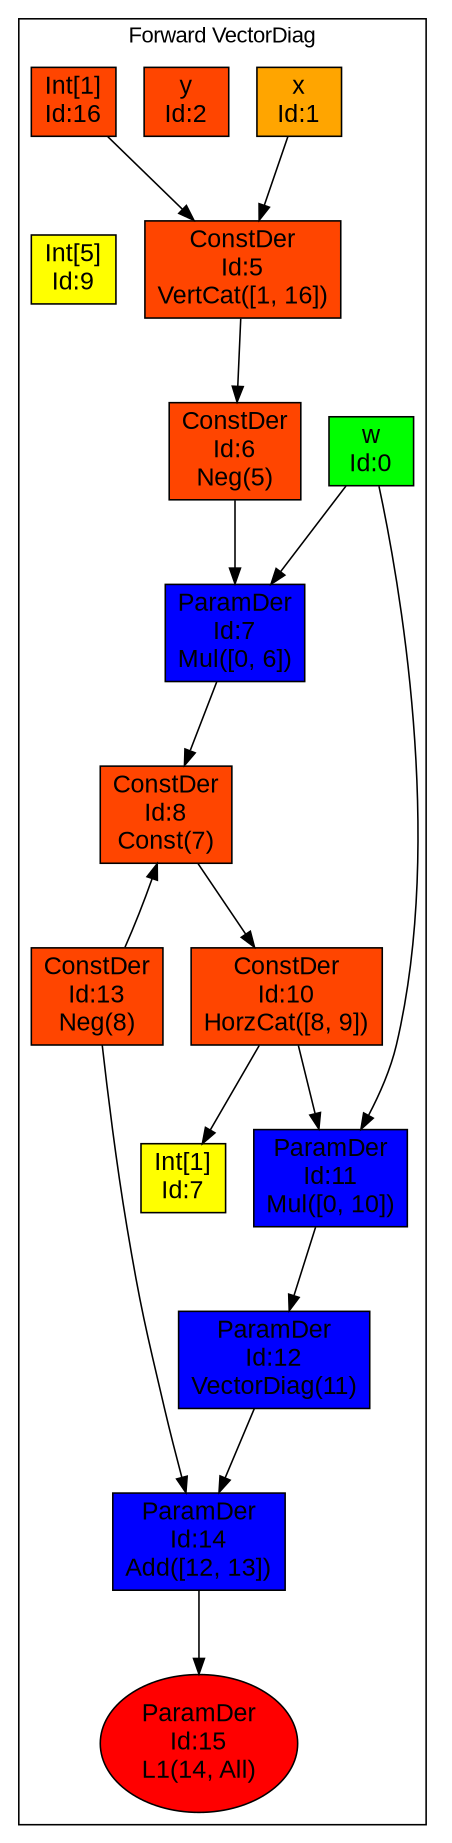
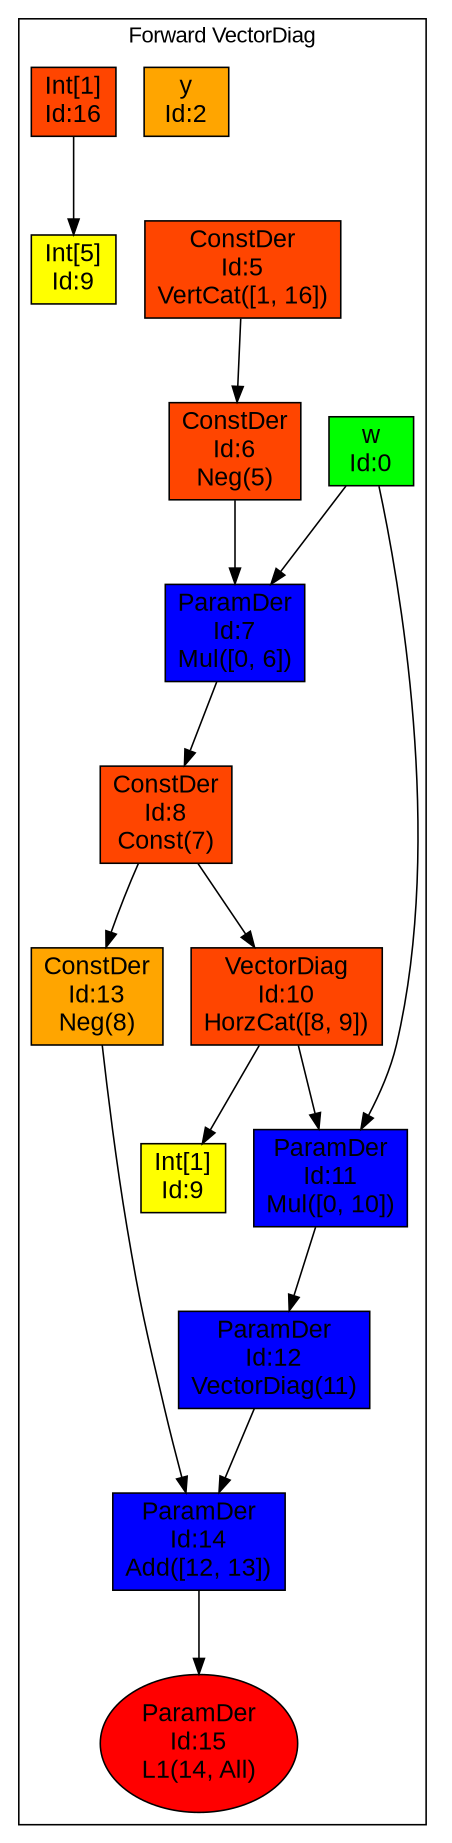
node "y Id:2": fillcolor orangered -> orange
node "x Id:1": removed
edge "Int[1] Id:16" -> "ConstDer Id:5 VertCat([1, 16])": now "Int[1] Id:16" -> "Int[5] Id:9"
edge "ConstDer Id:13 Neg(8)" -> "ConstDer Id:8 Const(7)": reversed
node "ConstDer Id:13 Neg(8)": fillcolor orangered -> orange
node "ConstDer Id:10 HorzCat([8, 9])": label "ConstDer Id:10 HorzCat([8, 9])" -> "VectorDiag Id:10 HorzCat([8, 9])"
node "Int[1] Id:7": label "Int[1] Id:7" -> "Int[1] Id:9"
